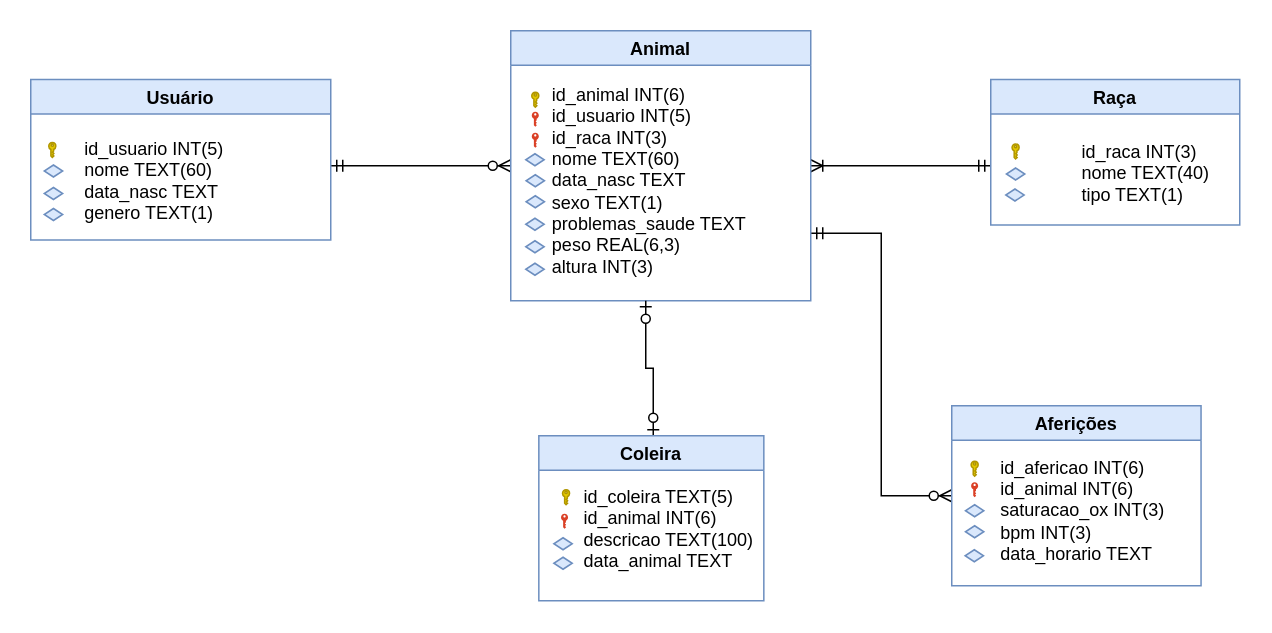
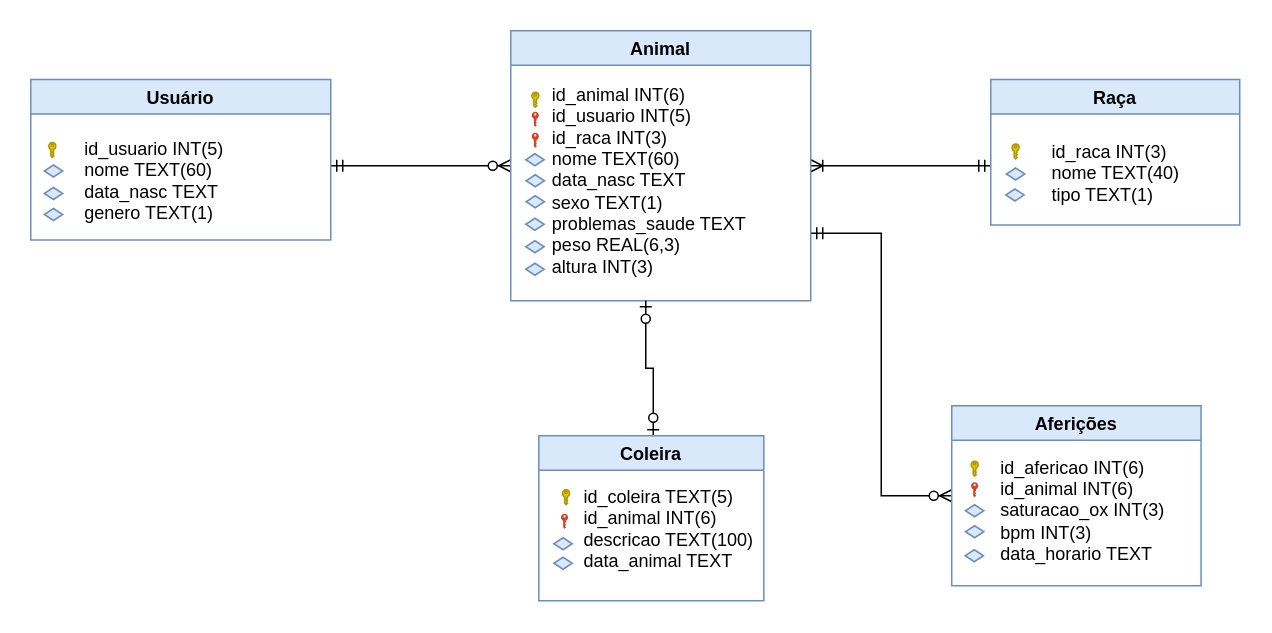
node "id_raca INT(3) nome TEXT(40) tipo TEXT(1)": moved (1145, 173) -> (1115, 173)
